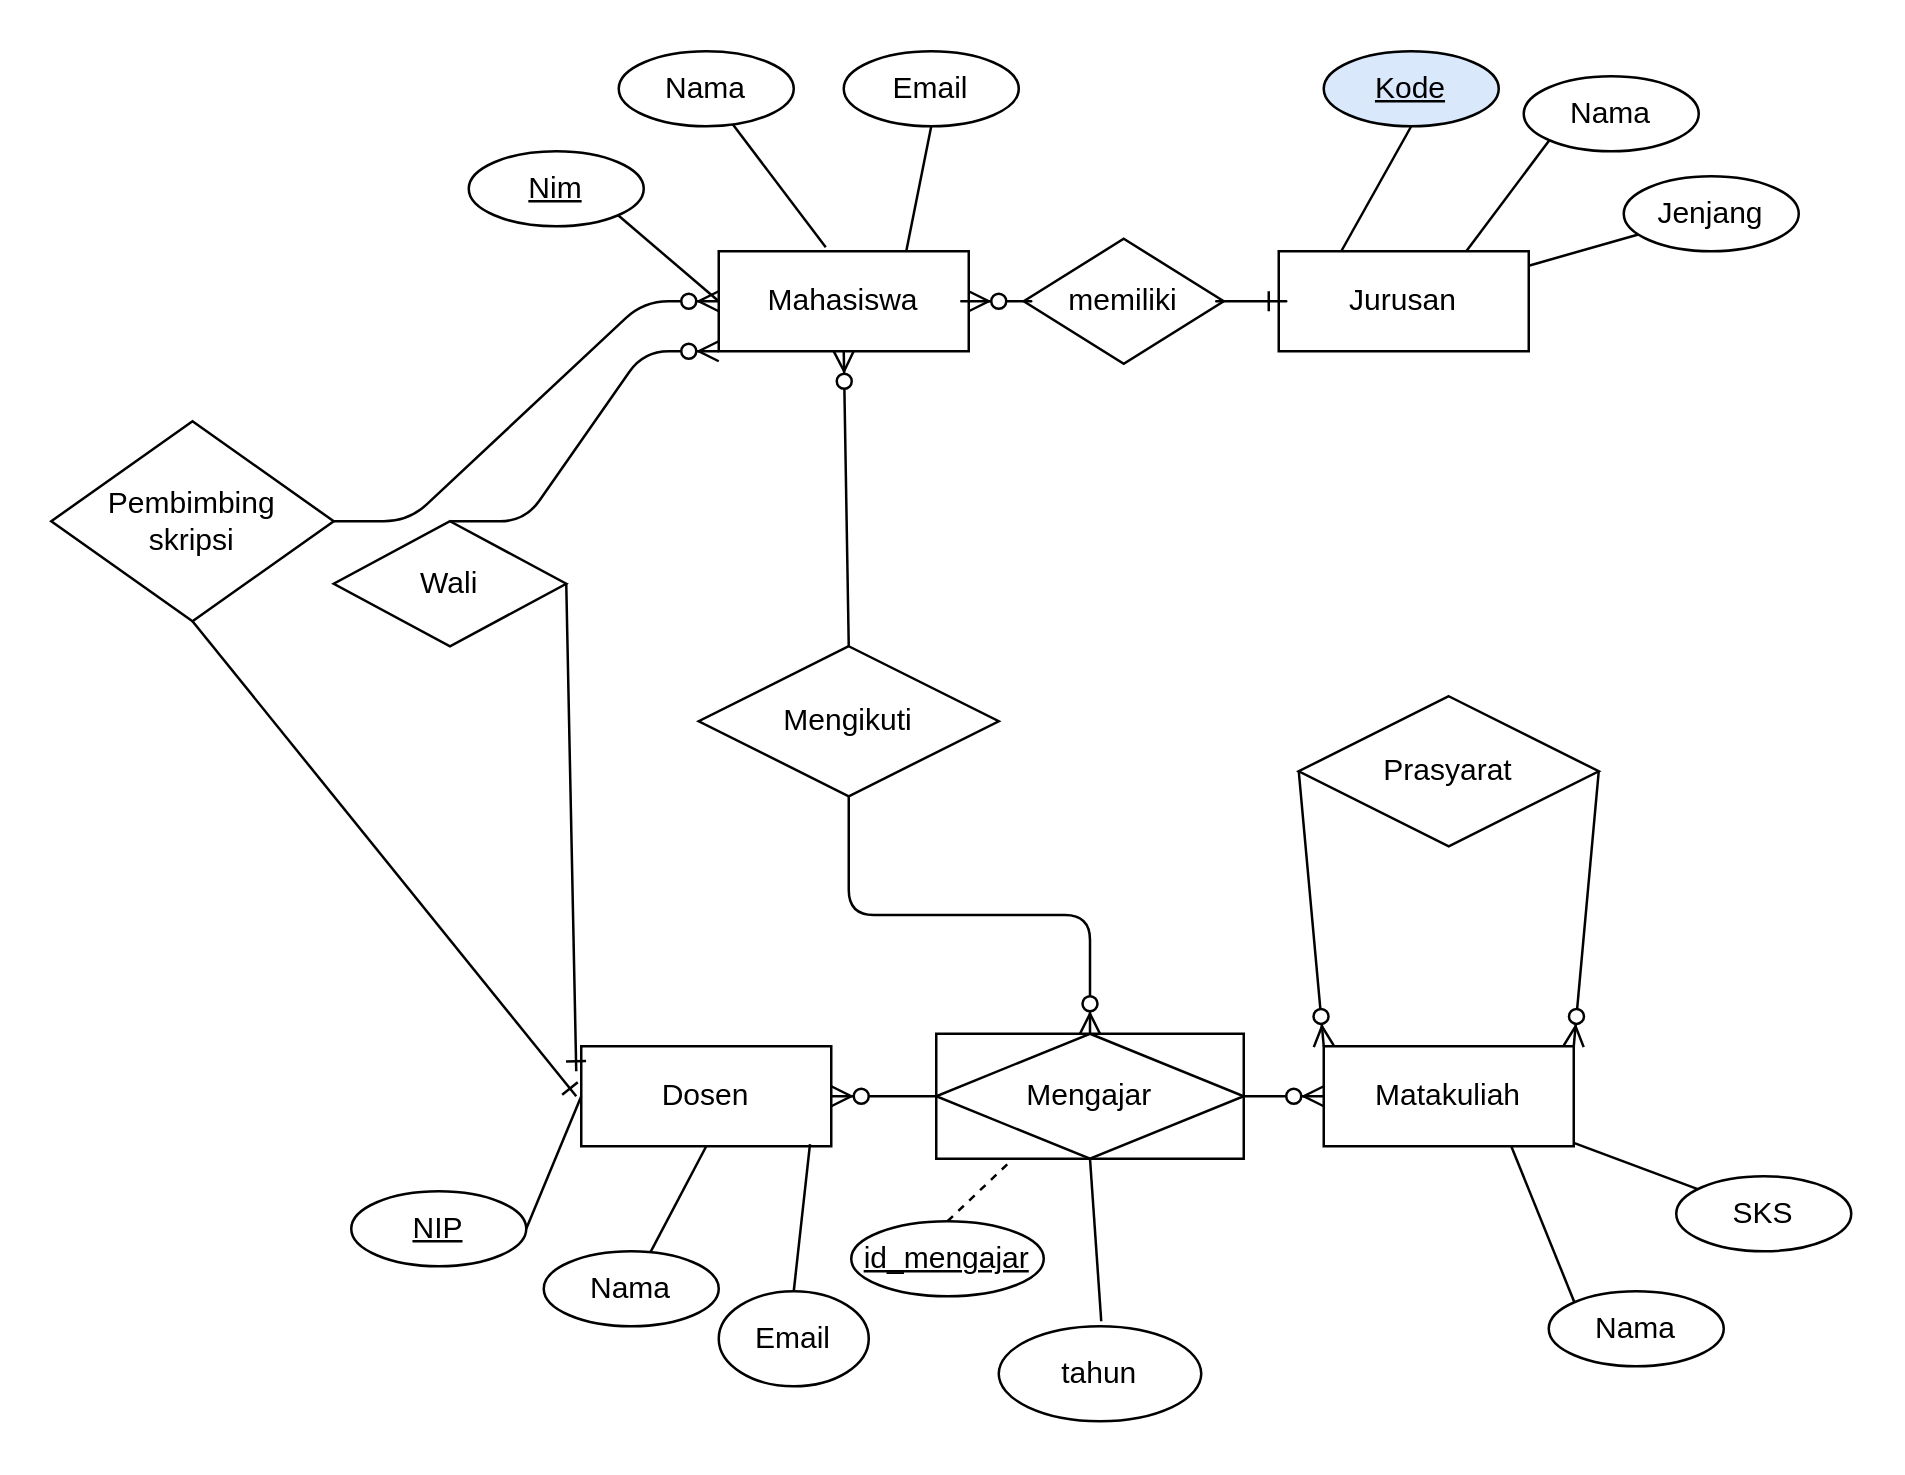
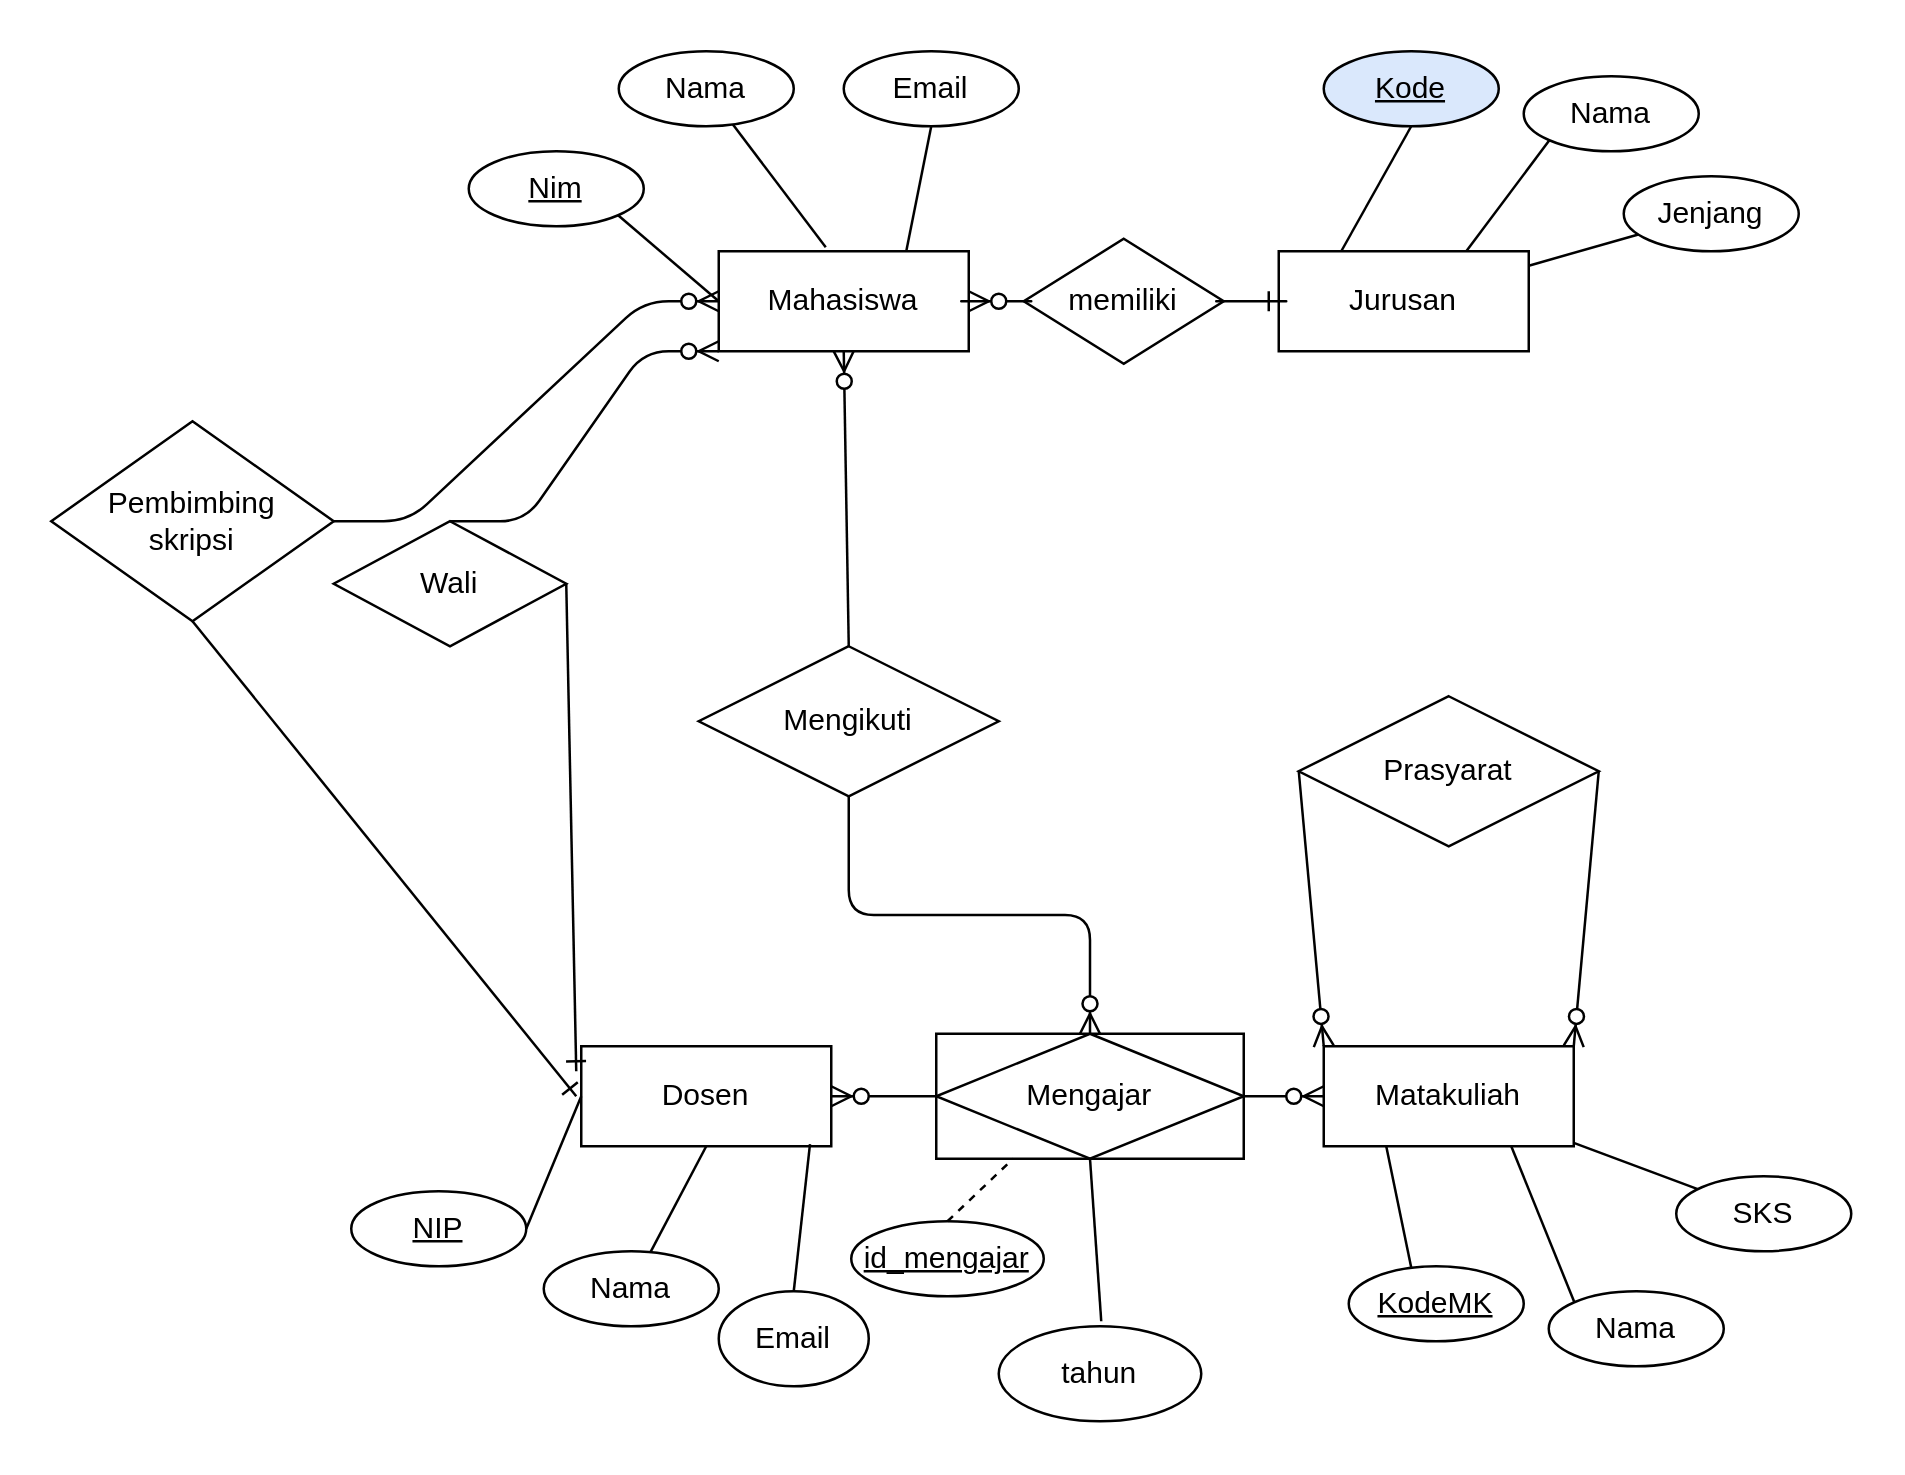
edge "Matakuliah" -- "KodeMK": added
node "KodeMK": added
